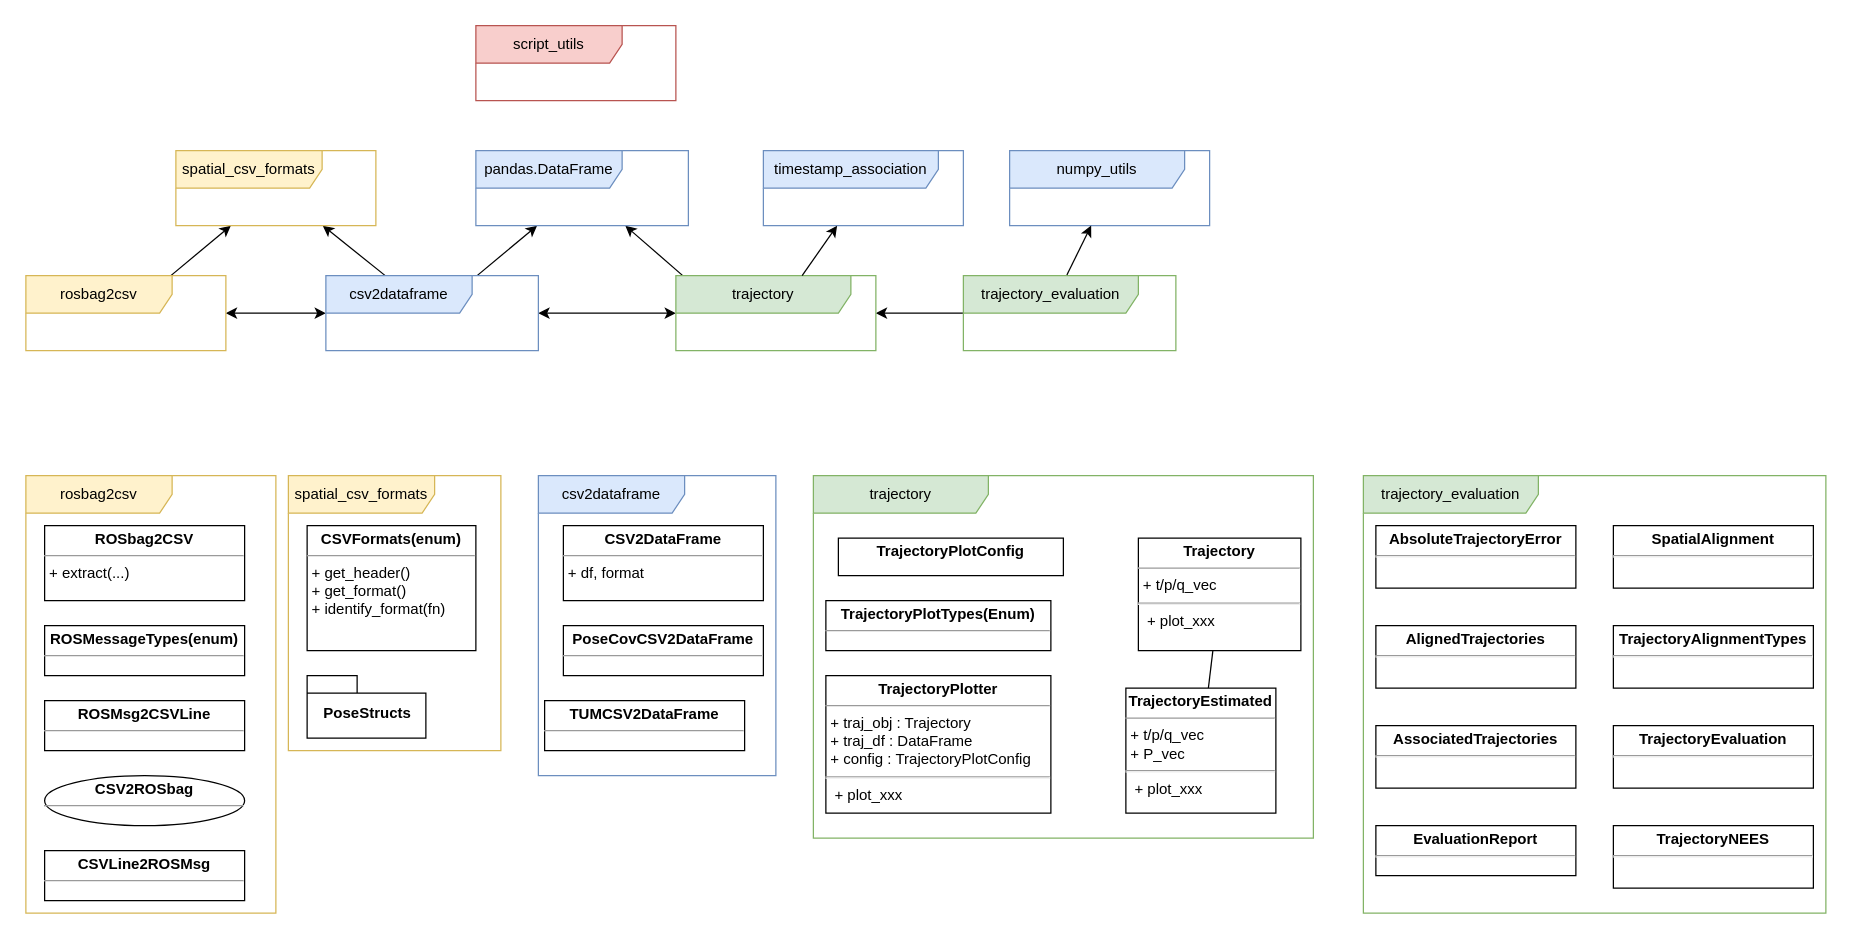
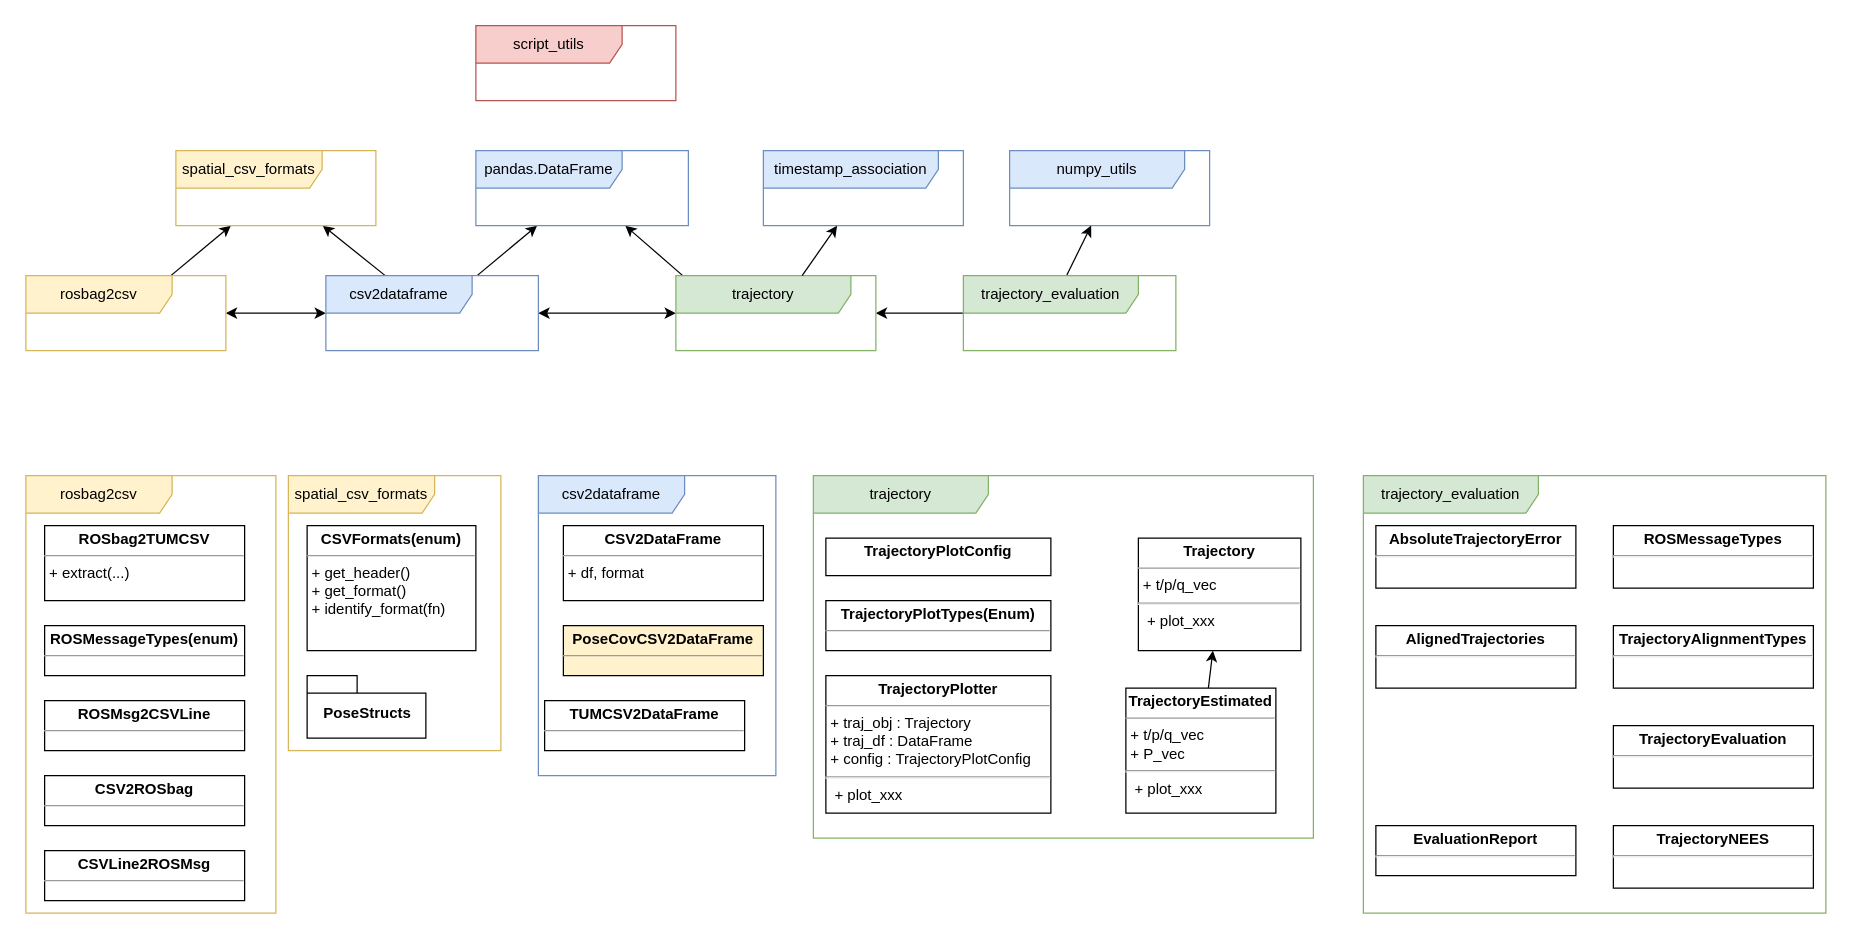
node "SpatialAlignment": label "SpatialAlignment" -> "ROSMessageTypes"
node "ROSbag2CSV + extract(...)": label "ROSbag2CSV + extract(...)" -> "ROSbag2TUMCSV + extract(...)"
node "TrajectoryPlotConfig": moved (951, 557) -> (938, 557)
node "PoseCovCSV2DataFrame": fillcolor #ffffff -> #fff2cc
edge "Trajectory + t/p/q_vec + plot_xxx" -- "TrajectoryEstimated + t/p/q_vec + P_vec + plot_xxx": arrowhead none -> classic
node "AssociatedTrajectories": removed
node "CSV2ROSbag": shape ellipse -> rectangle
